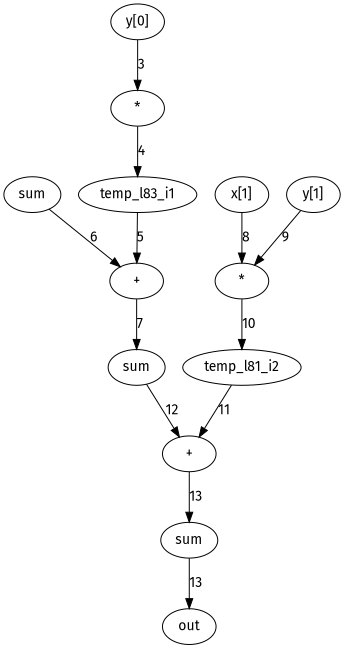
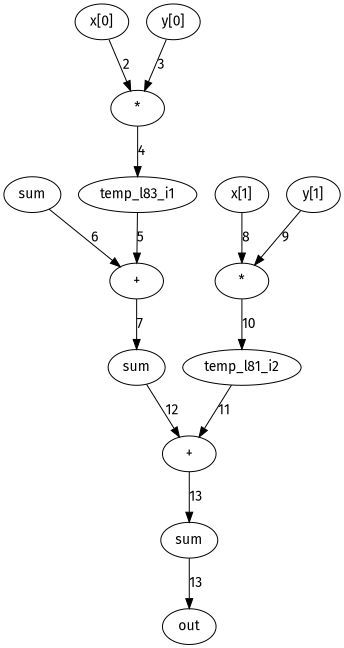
node "x[0]": added
